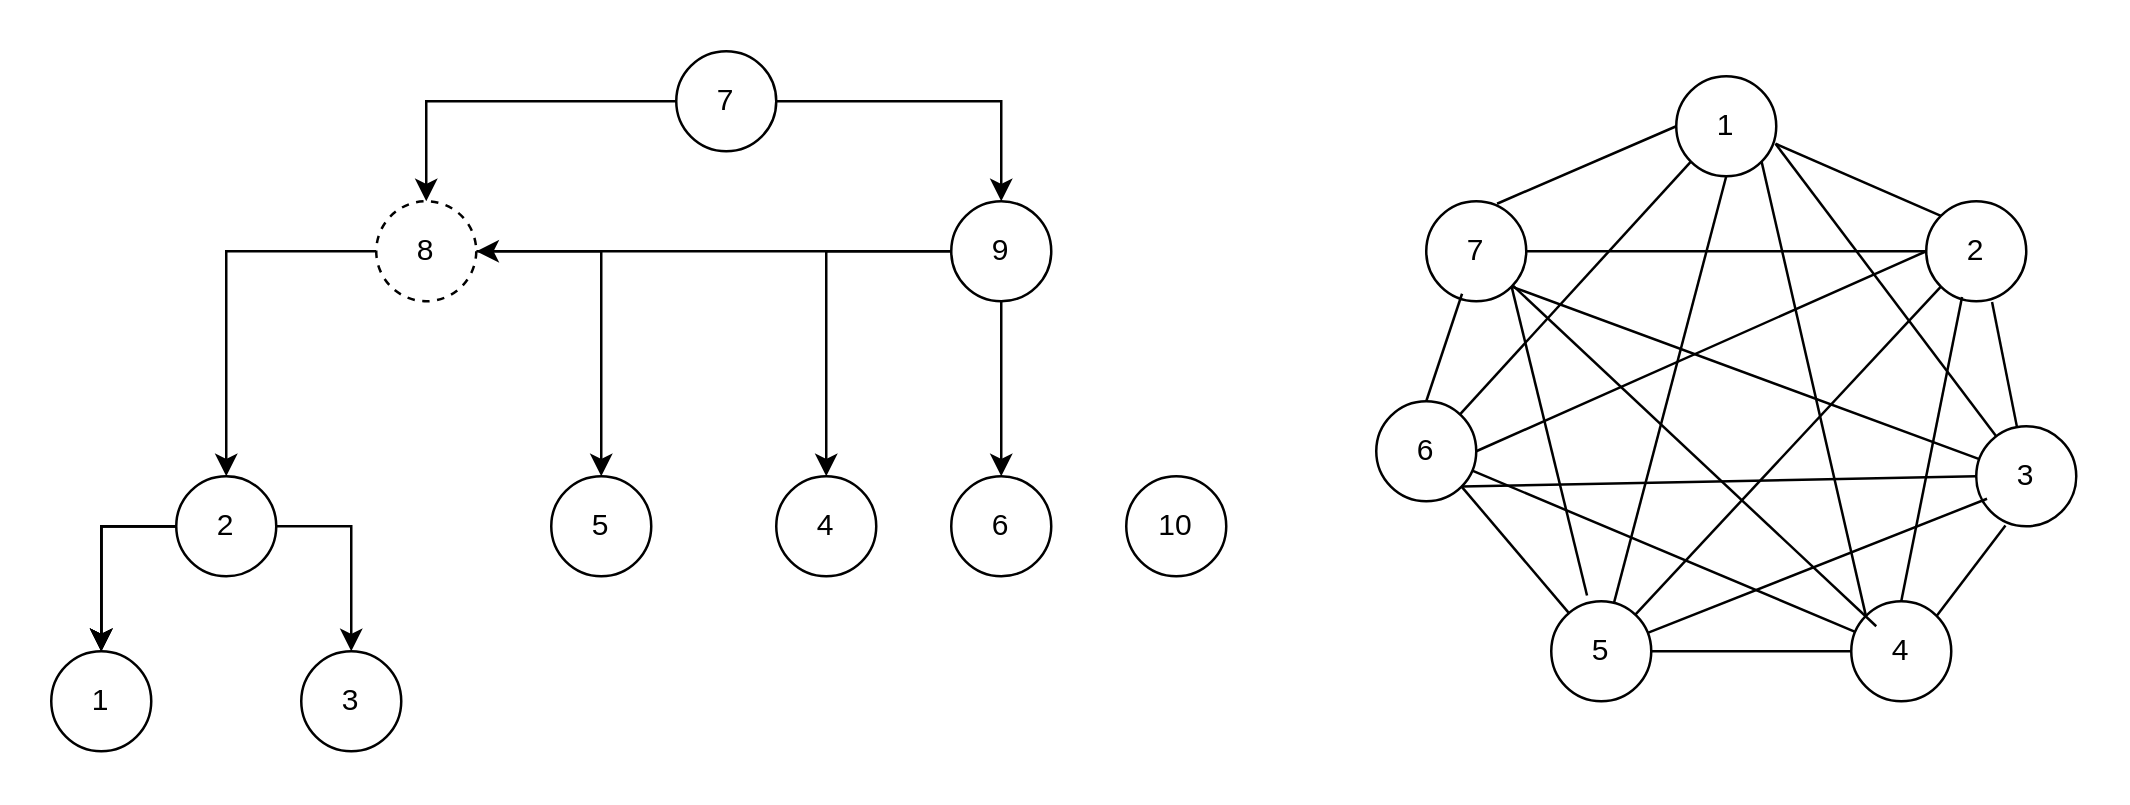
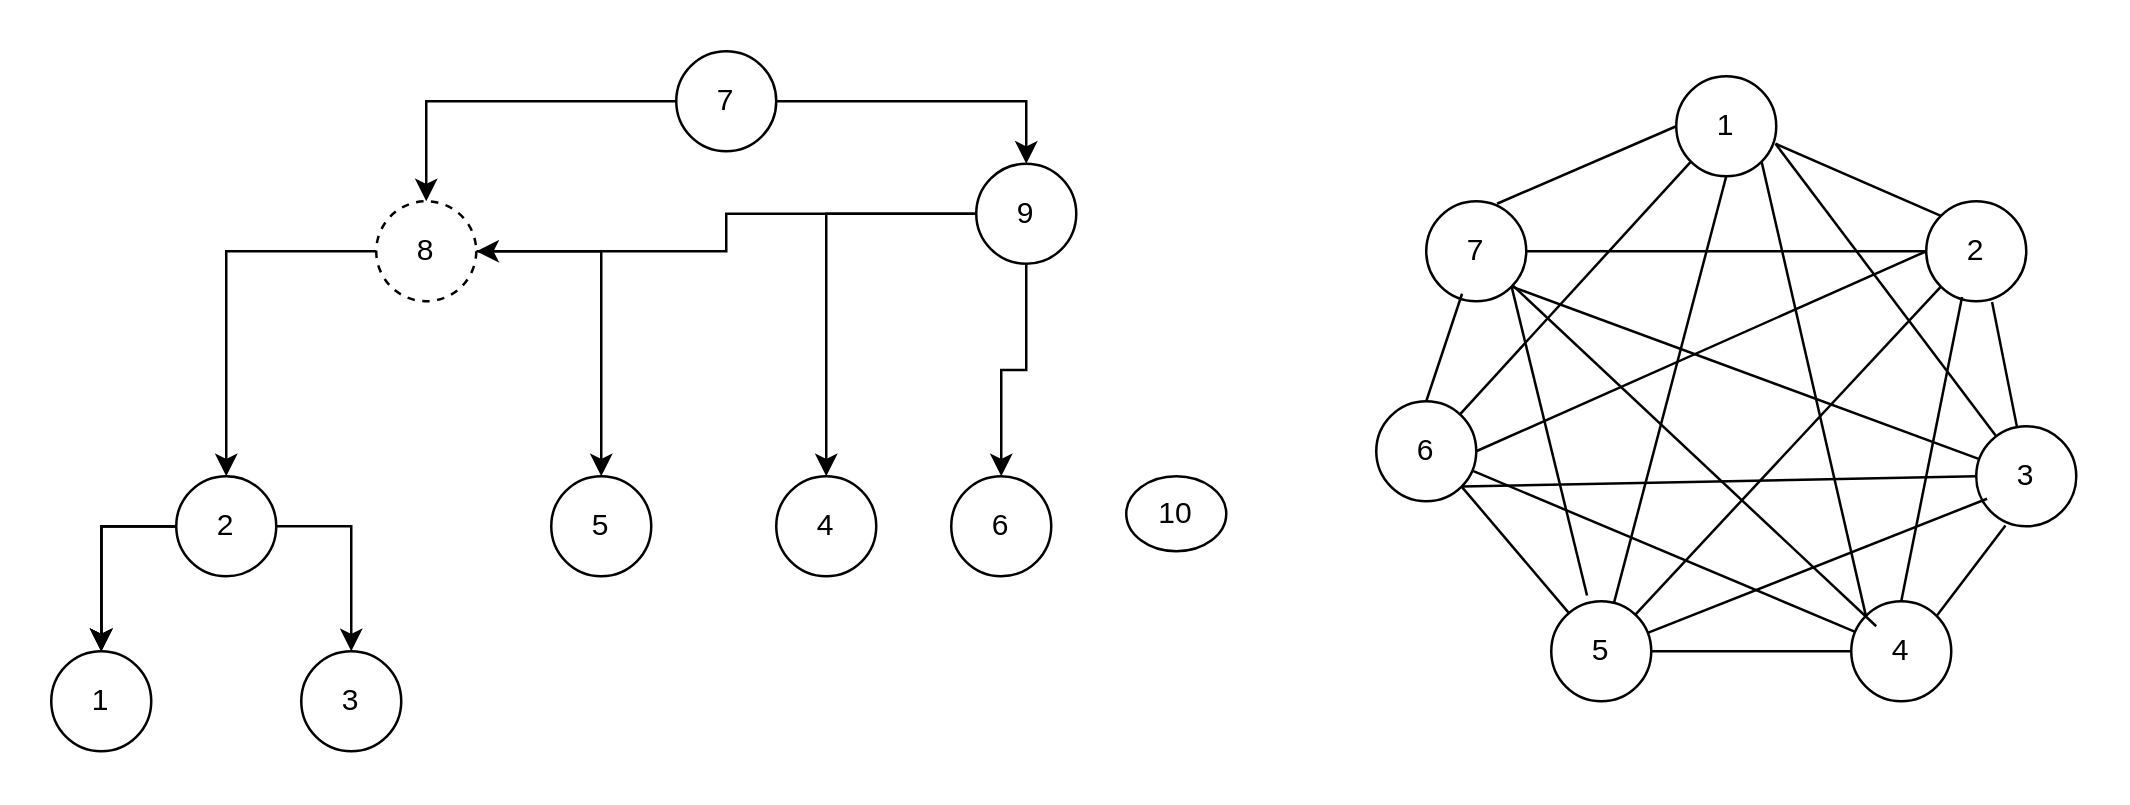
node "9": moved (1001, 251) -> (1026, 214)
node "10": size 100x100 -> 100x75
